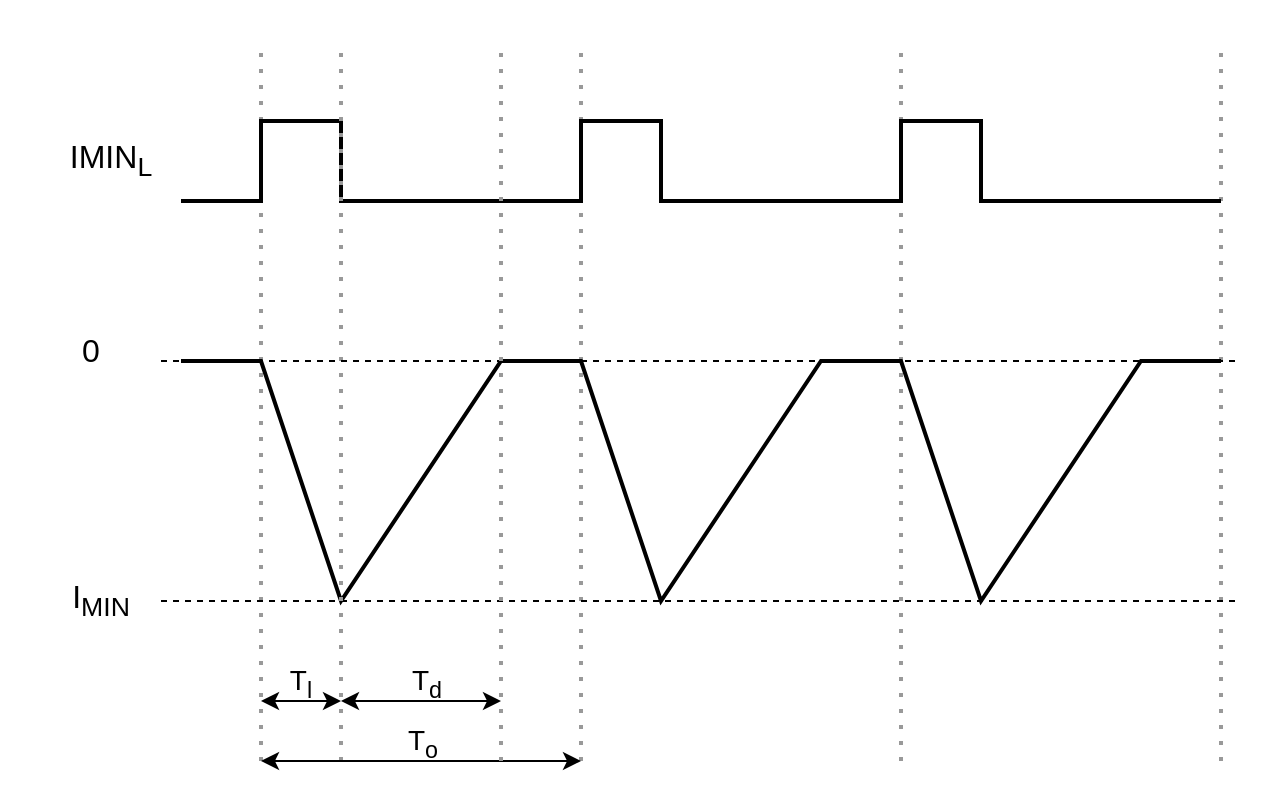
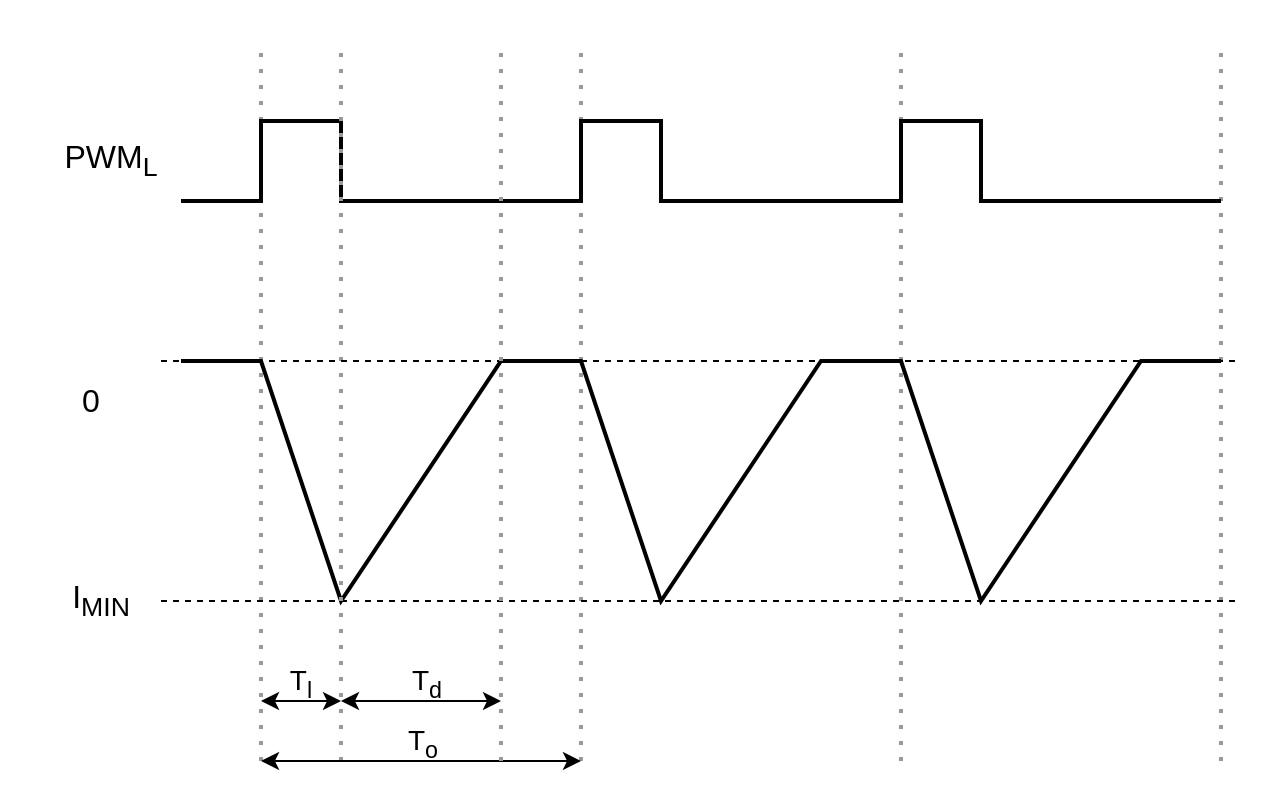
node "IMINL": label "IMINL" -> "PWML"
node "0": moved (91, 351) -> (91, 401)
